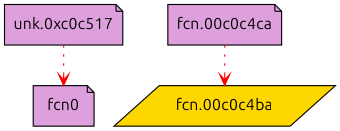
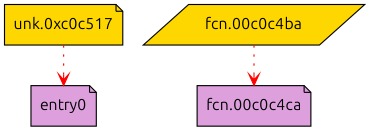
node "unk.0xc0c517": fillcolor plum -> gold
edge "fcn.00c0c4ca" -> "fcn.00c0c4ba": reversed
node "fcn0": label "fcn0" -> "entry0"
